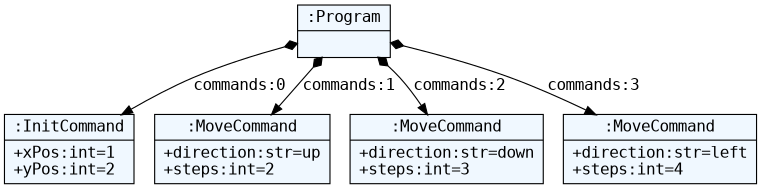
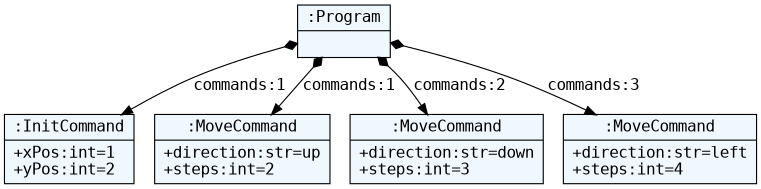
edge ":Program" -- ":InitCommand": label "commands:0" -> "commands:1"
